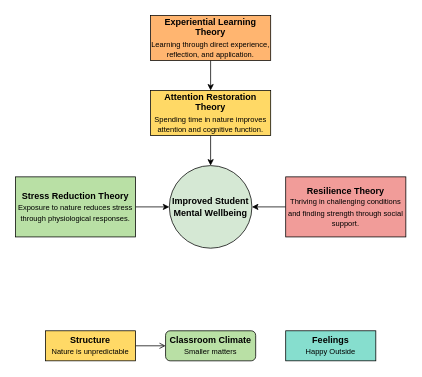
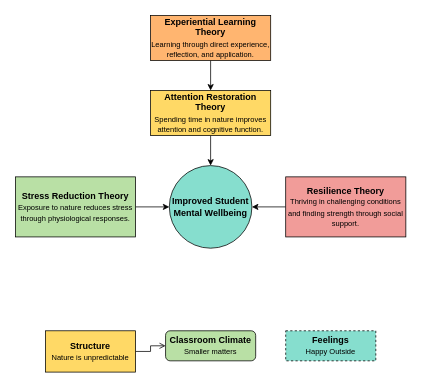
node "Improved Student Mental Wellbeing": fillcolor #d5e8d4 -> #86dece
node "Structure Nature is unpredictable": size 90x30 -> 90x41
node "Feelings Happy Outside": style solid -> dashed
